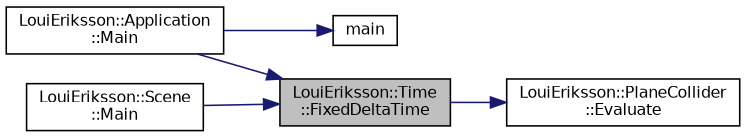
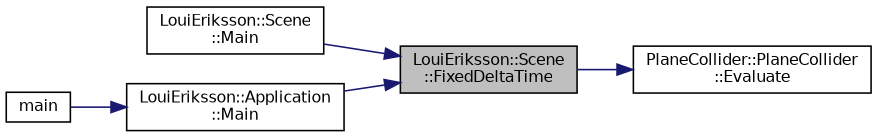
edge "LouiEriksson::Application ::Main" -> "main": reversed
node "LouiEriksson::Time ::FixedDeltaTime": label "LouiEriksson::Time ::FixedDeltaTime" -> "LouiEriksson::Scene ::FixedDeltaTime"
node "LouiEriksson::PlaneCollider ::Evaluate": label "LouiEriksson::PlaneCollider ::Evaluate" -> "PlaneCollider::PlaneCollider ::Evaluate"
